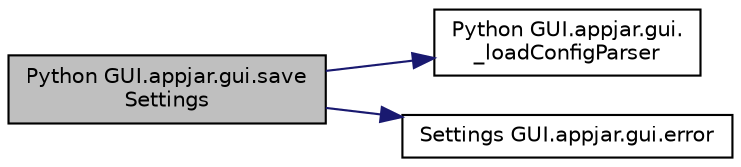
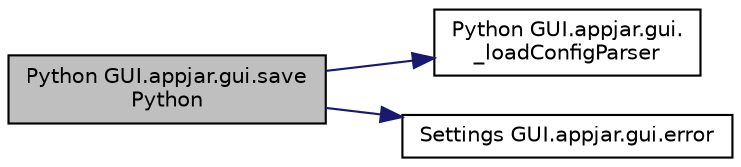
node "Python GUI.appjar.gui.save Settings": label "Python GUI.appjar.gui.save Settings" -> "Python GUI.appjar.gui.save Python"
